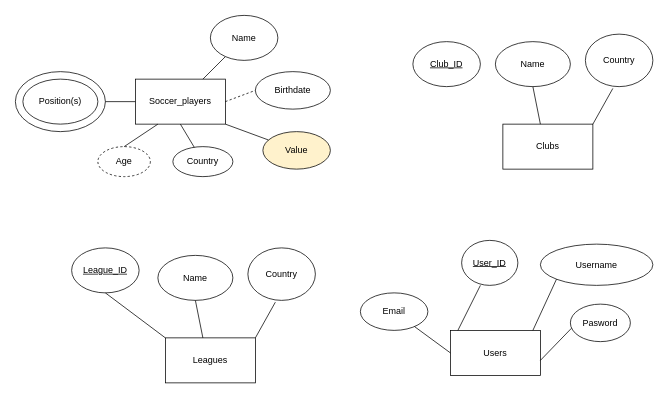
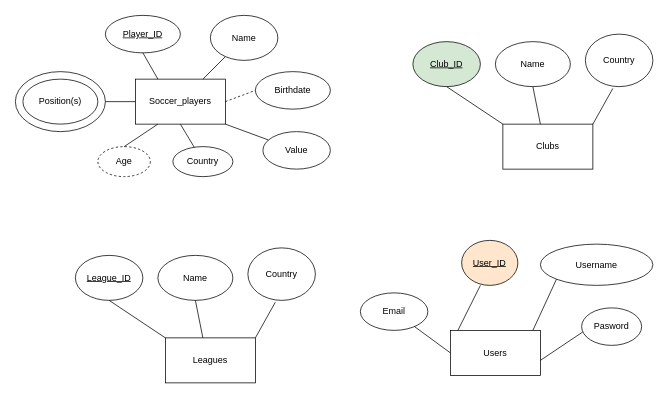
node "Player_ID": added
node "Club_ID": fillcolor #ffffff -> #d5e8d4
edge "Player_ID" -- "Soccer_players": added
edge "Club_ID" -- "Clubs": added
node "Value": fillcolor #fff2cc -> #ffffff
node "User_ID": fillcolor #ffffff -> #ffe6cc
node "League_ID": moved (105, 270) -> (109, 278)
node "Pasword": moved (600, 323) -> (612, 327)
